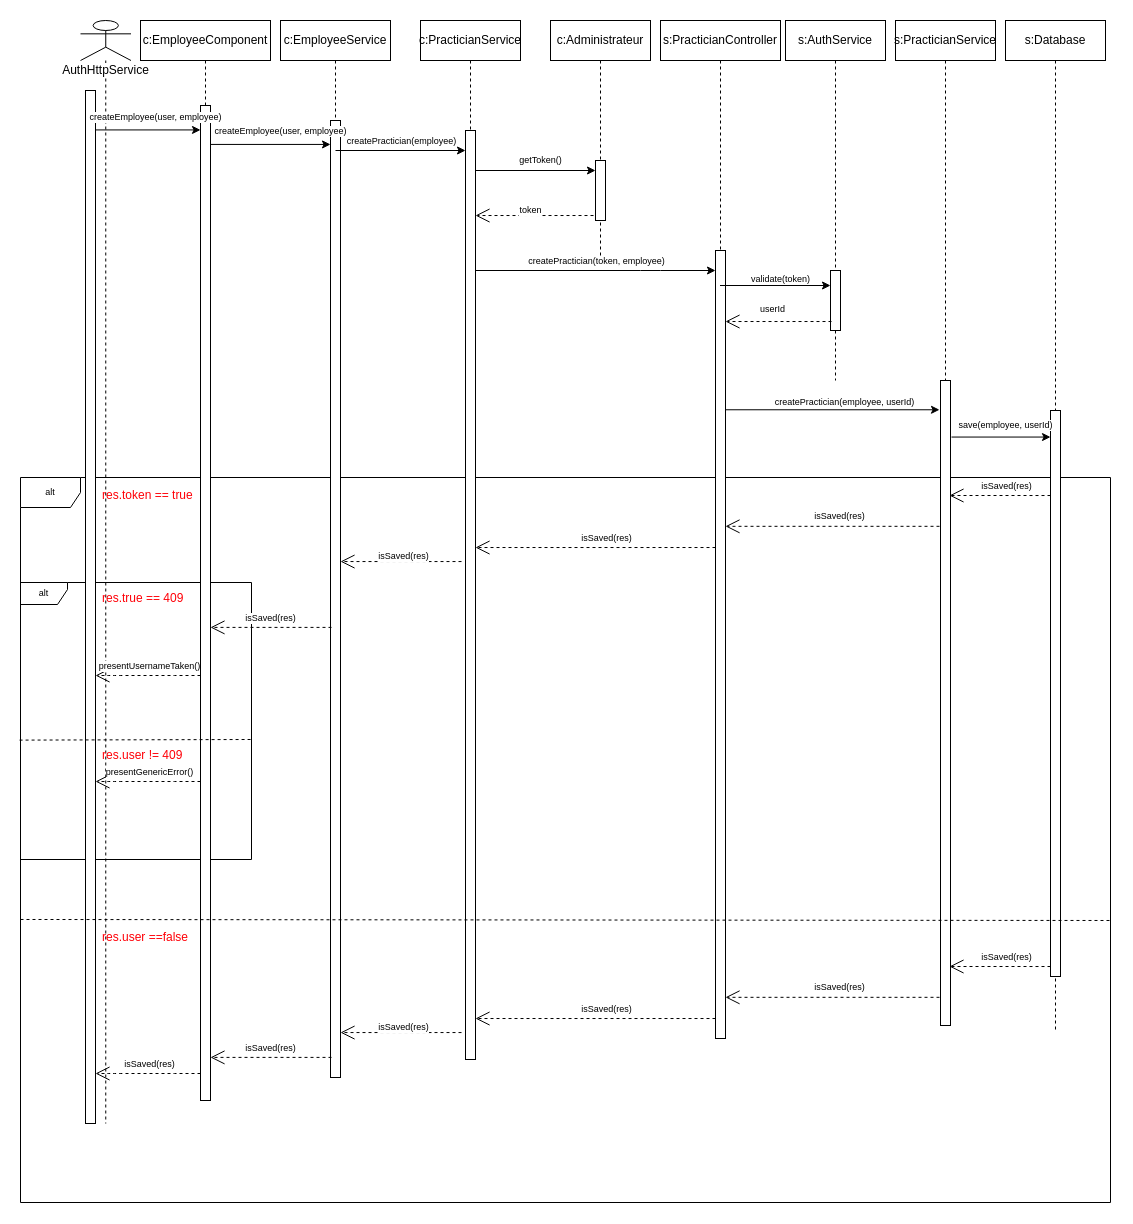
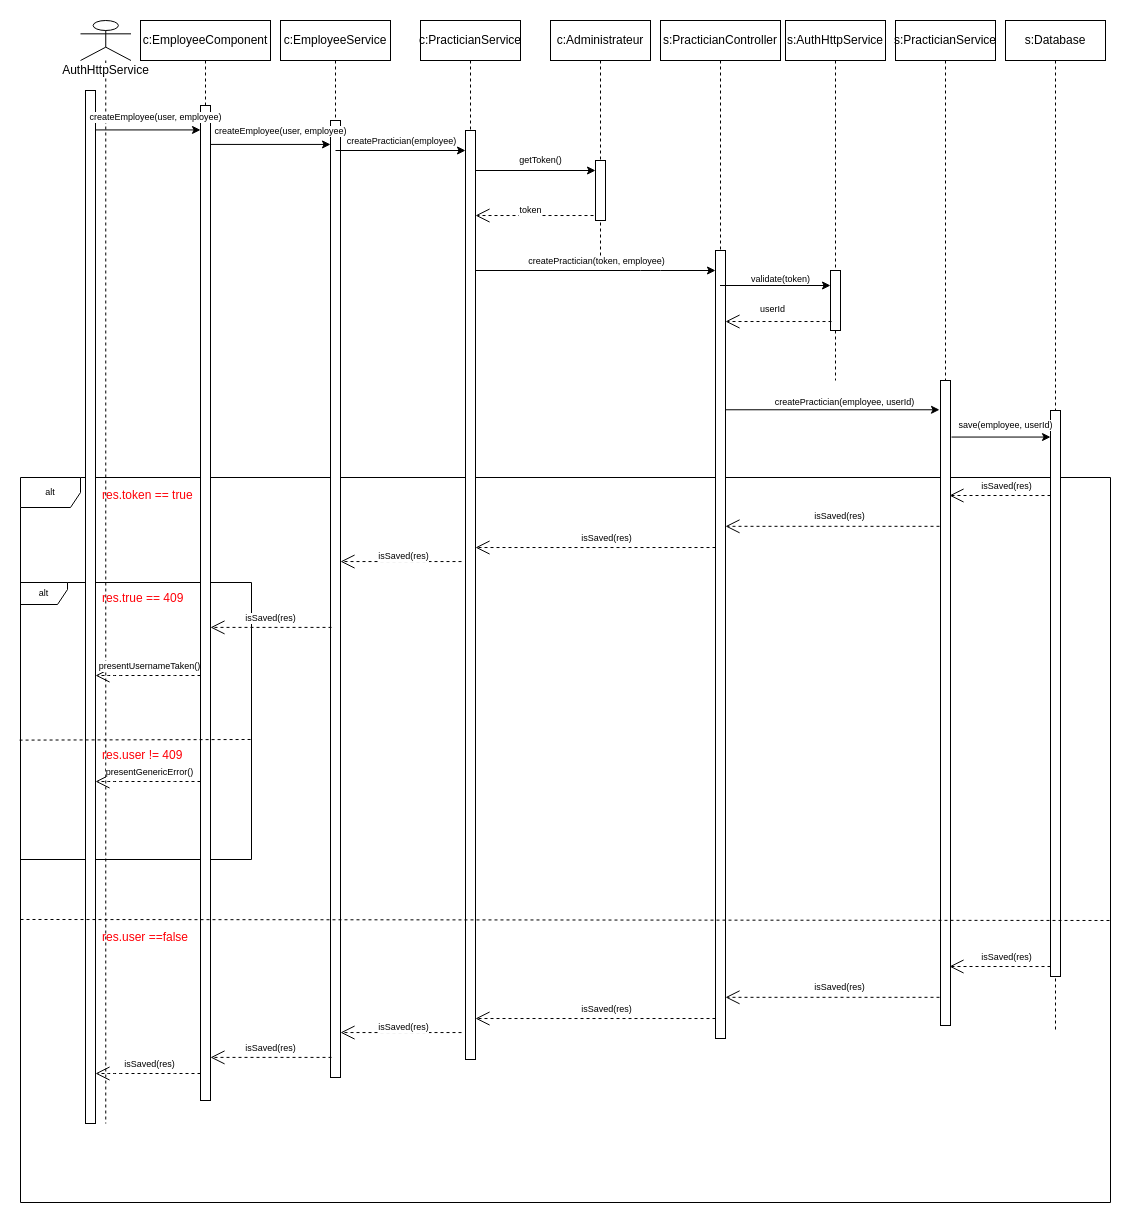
node "s:AuthService": label "s:AuthService" -> "s:AuthHttpService"
